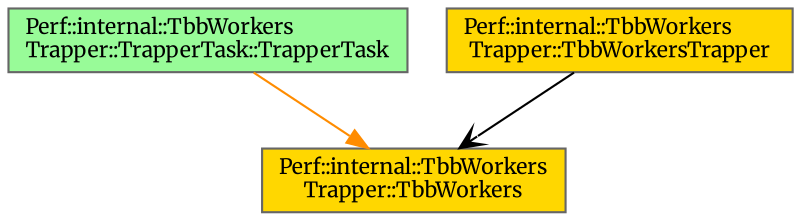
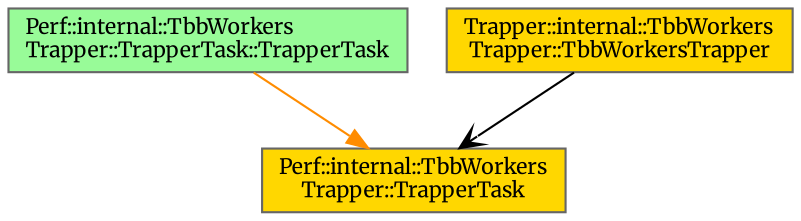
node "Perf::internal::TbbWorkers Trapper::TbbWorkersTrapper": label "Perf::internal::TbbWorkers Trapper::TbbWorkersTrapper" -> "Trapper::internal::TbbWorkers Trapper::TbbWorkersTrapper"
node "Perf::internal::TbbWorkers Trapper::TbbWorkers": label "Perf::internal::TbbWorkers Trapper::TbbWorkers" -> "Perf::internal::TbbWorkers Trapper::TrapperTask"
